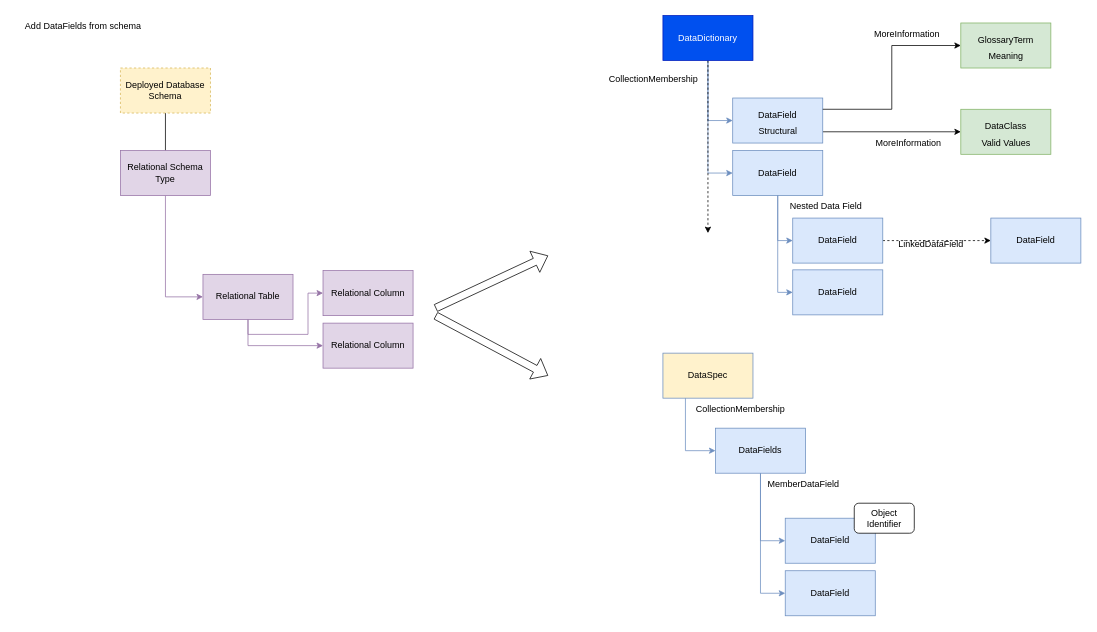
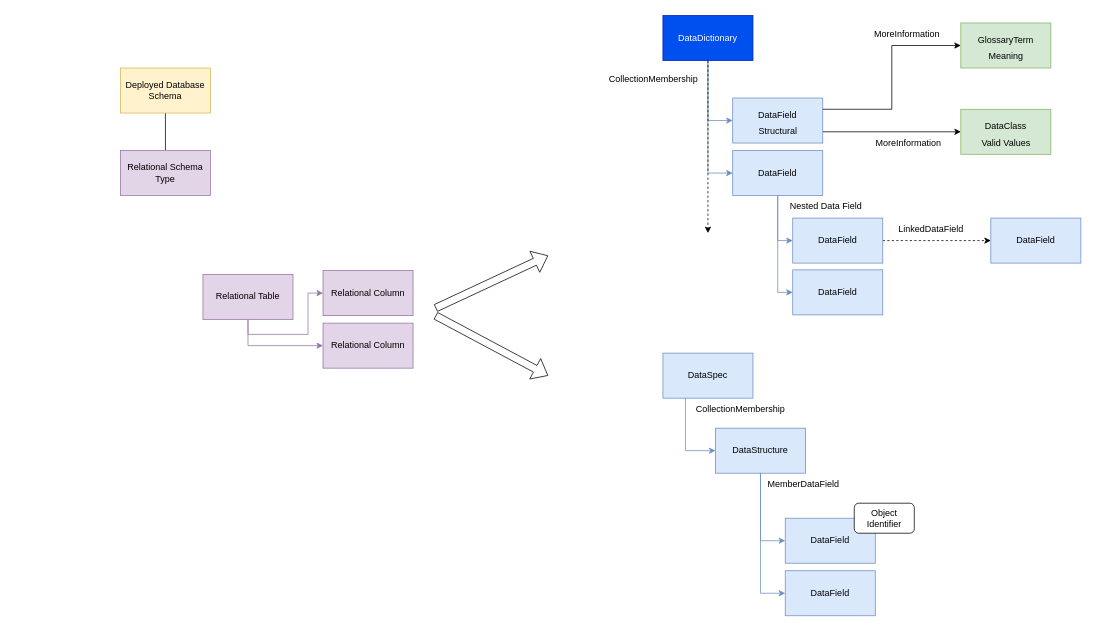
node "Add DataFields from schema": removed
node "Deployed Database Schema": style dashed -> solid
node "LinkedDataField": moved (930, 244) -> (930, 229)
edge "Relational Schema Type" -> "Relational Table": removed
node "DataSpec": fillcolor #fff2cc -> #dae8fc
node "DataFields": label "DataFields" -> "DataStructure"
